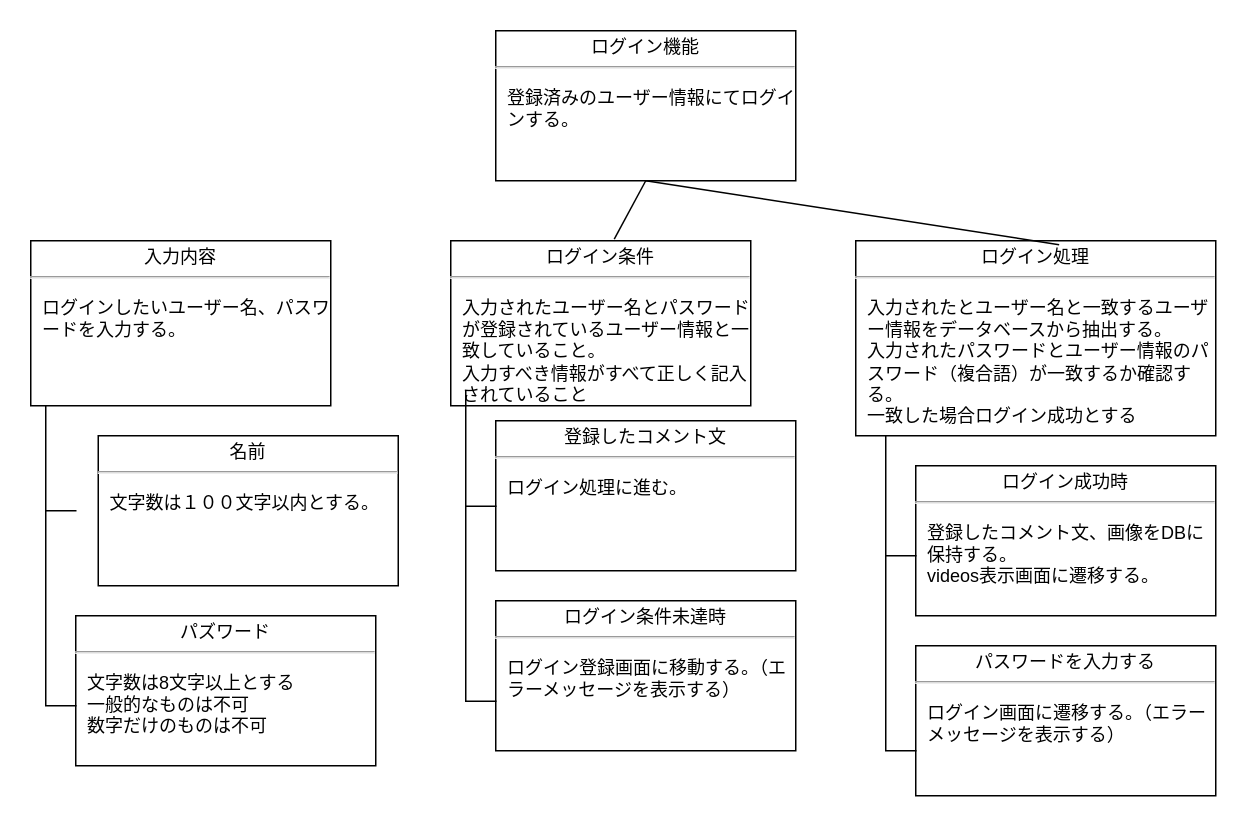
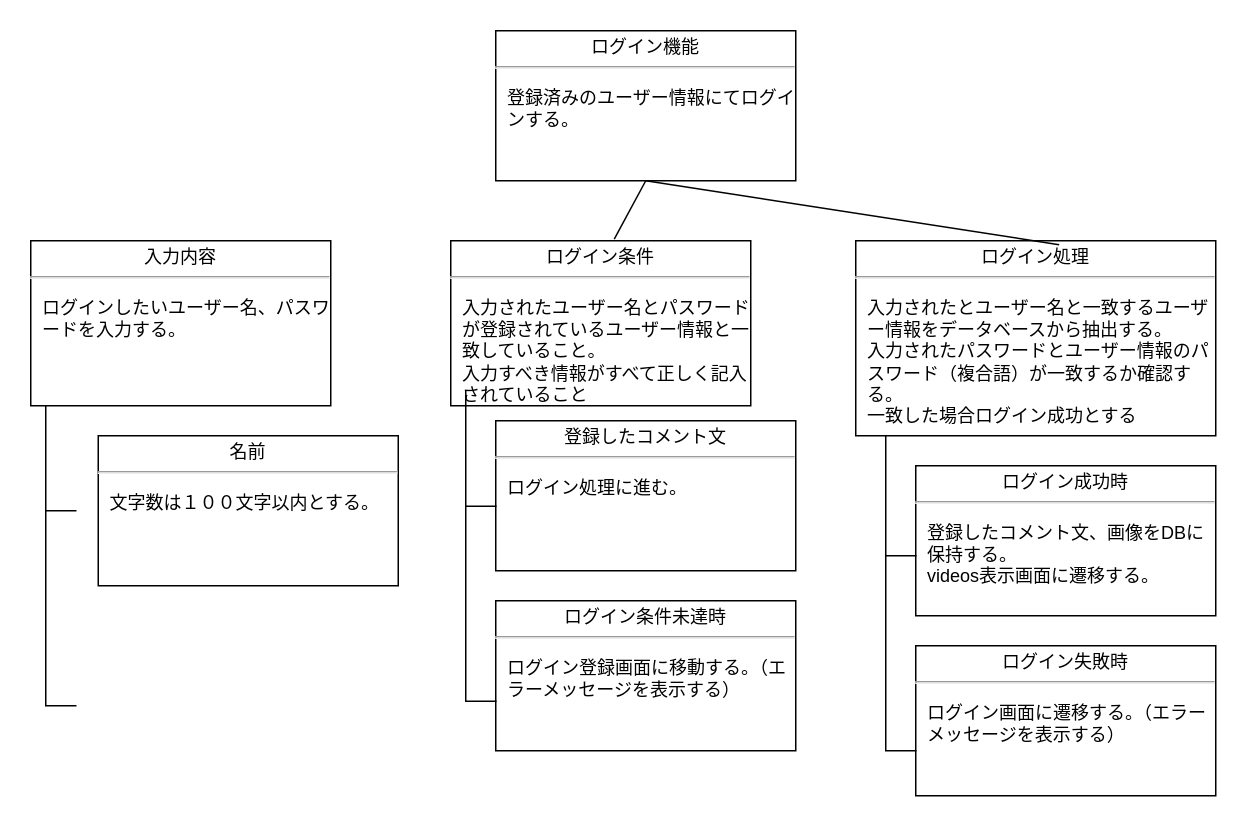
node "パスワードを入力する ログイン画面に遷移する。（エラーメッセージを表示する）": label "パスワードを入力する ログイン画面に遷移する。（エラーメッセージを表示する）" -> "ログイン失敗時 ログイン画面に遷移する。（エラーメッセージを表示する）"
node "パズワード 文字数は8文字以上とする 一般的なものは不可 数字だけのものは不可": removed
